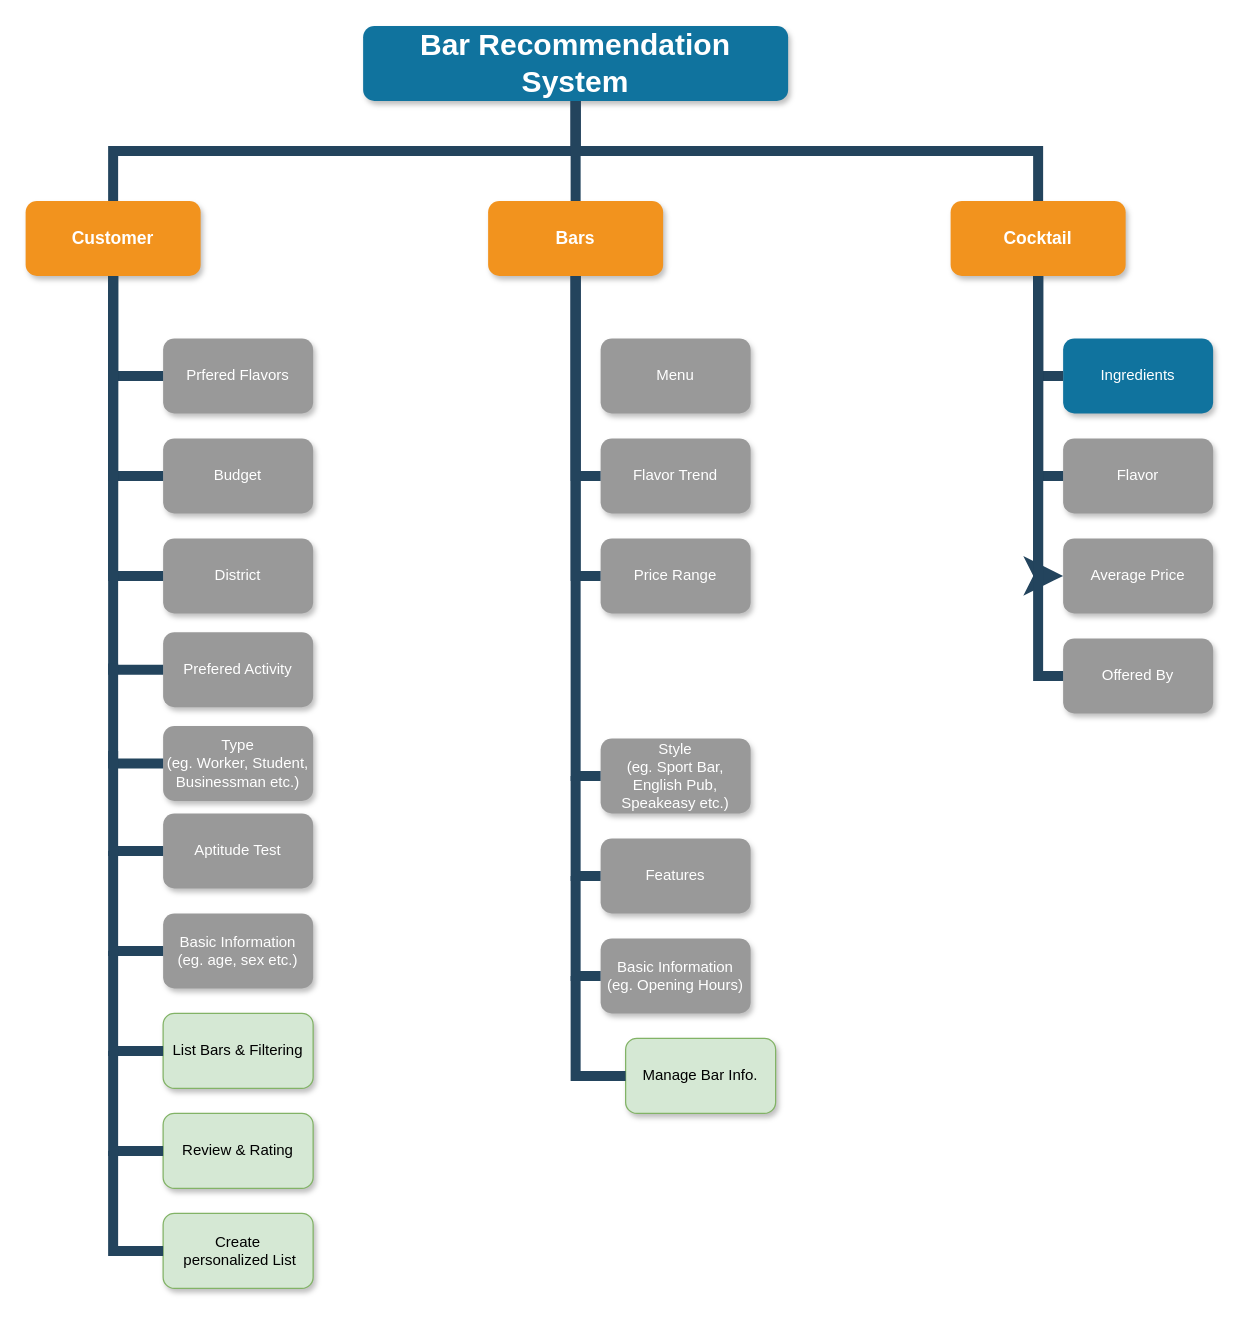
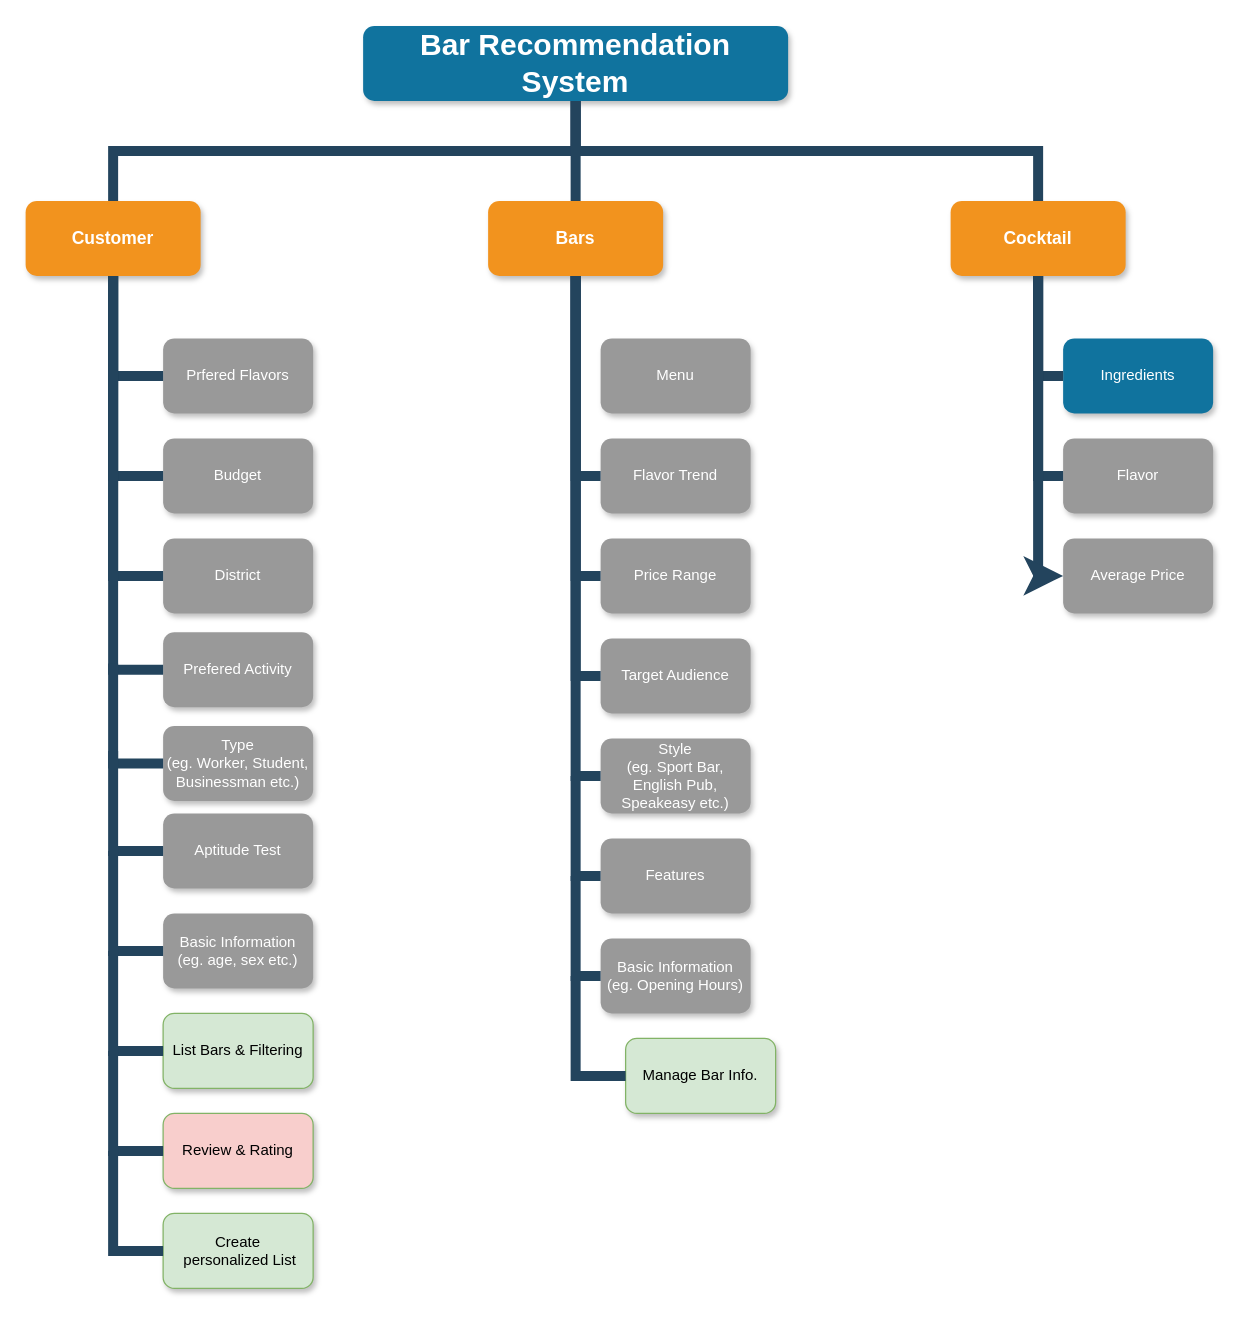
edge "Cocktail" -- "Offered By": removed
edge "Bars" -- "Target Audience": added
node "Target Audience": added
node "Offered By": removed
node "Review & Rating": fillcolor #d5e8d4 -> #f8cecc
